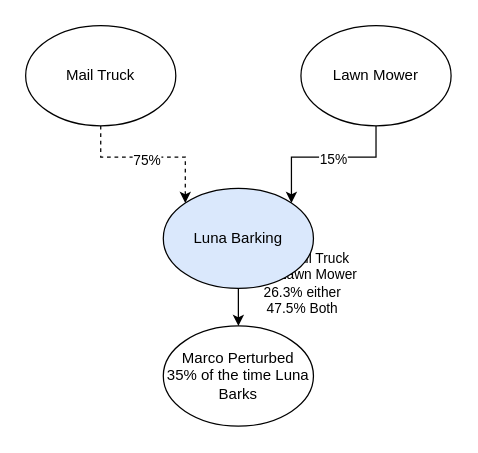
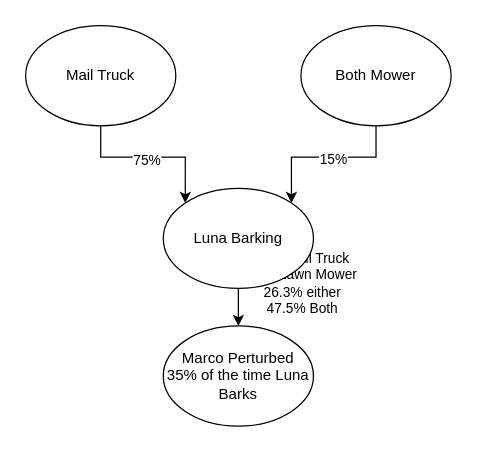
node "Lawn Mower": label "Lawn Mower" -> "Both Mower"
edge "Mail Truck" -> "Luna Barking": style dashed -> solid
node "Luna Barking": fillcolor #dae8fc -> #ffffff
